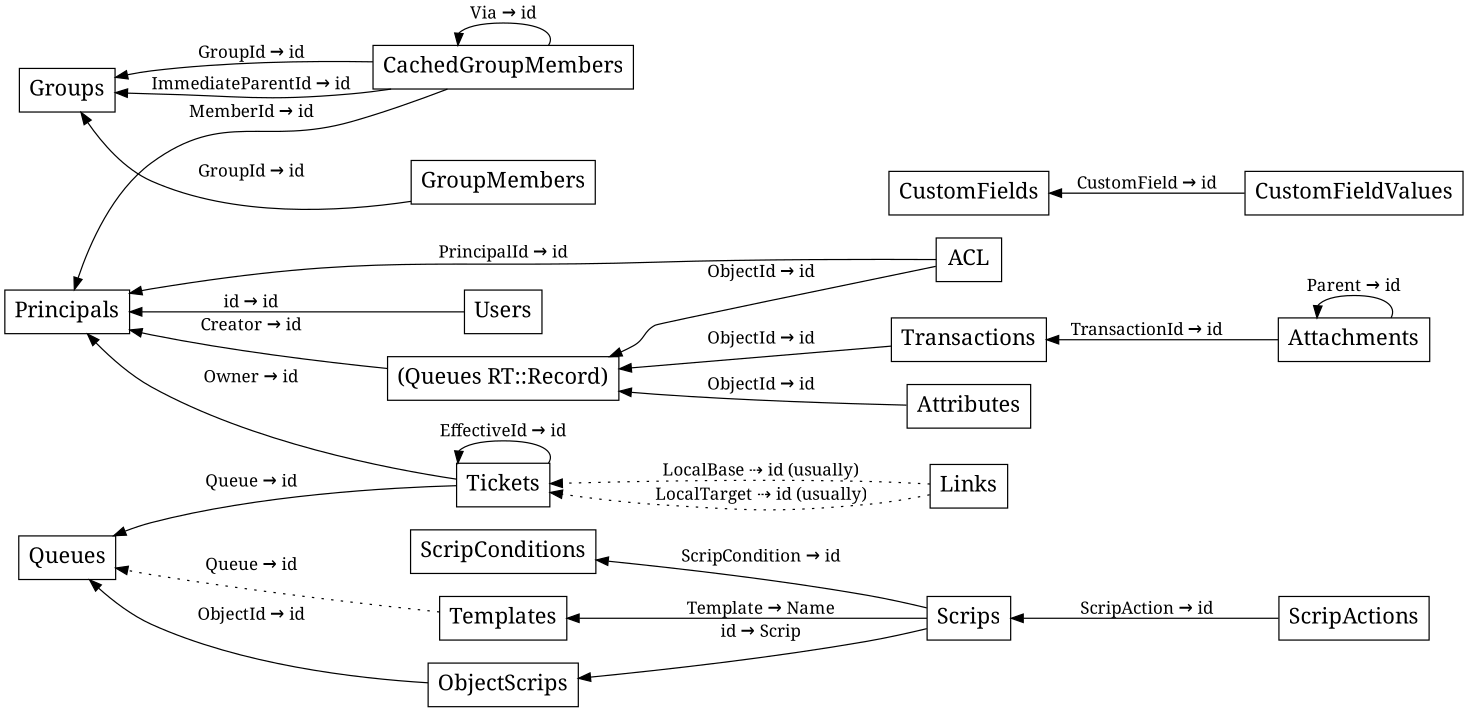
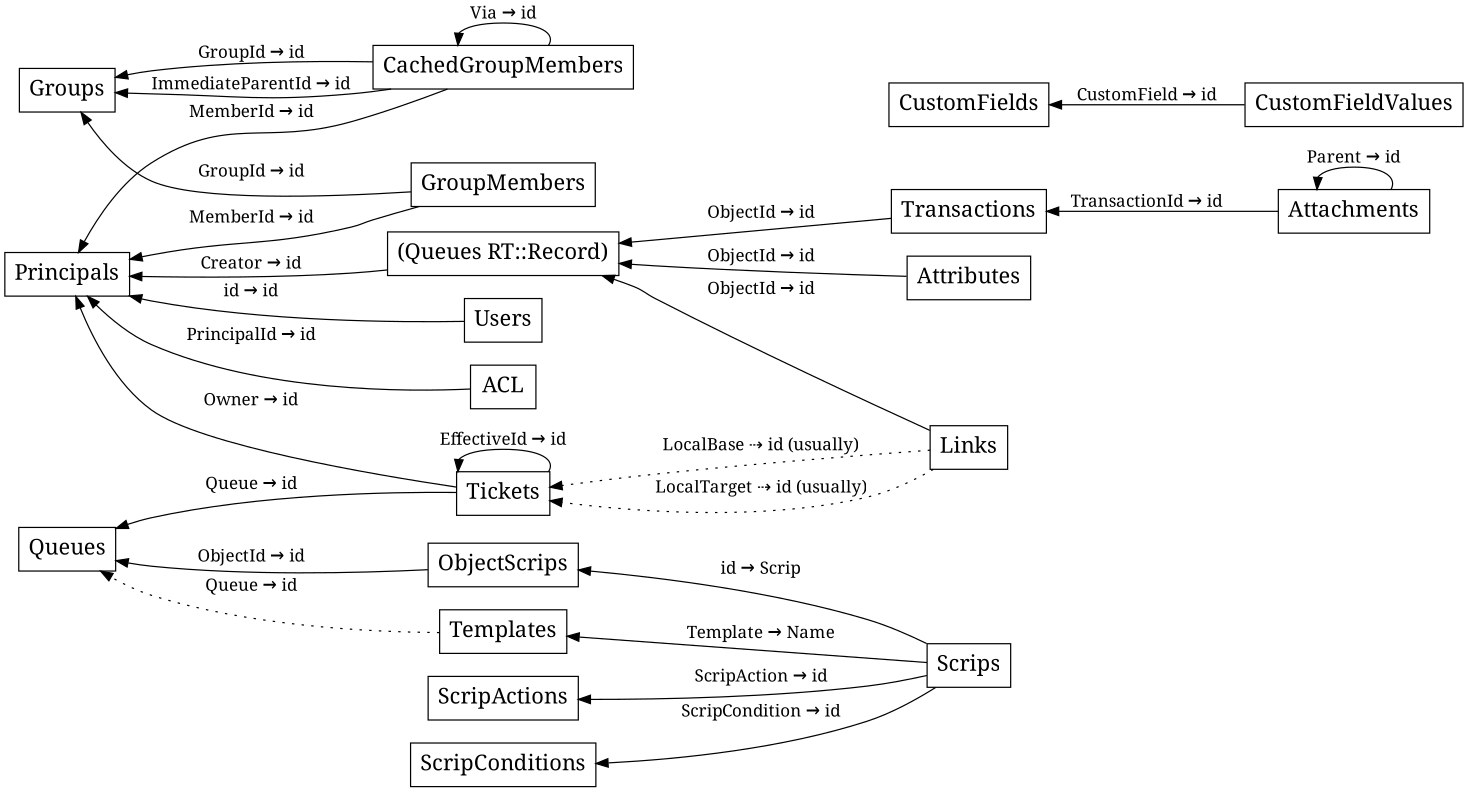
edge "GroupMembers" -> "Principals": added, label "MemberId → id"
edge "ACL" -> "(Queues RT::Record)": now "Links" -> "(Queues RT::Record)"
edge "ScripActions" -> "Scrips": reversed
